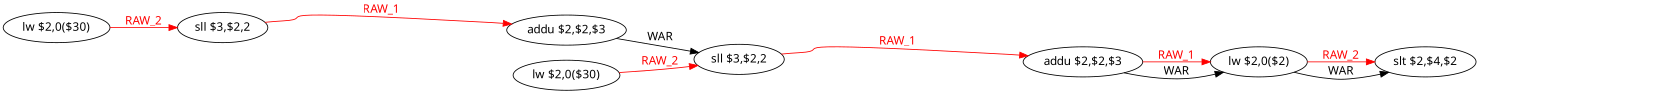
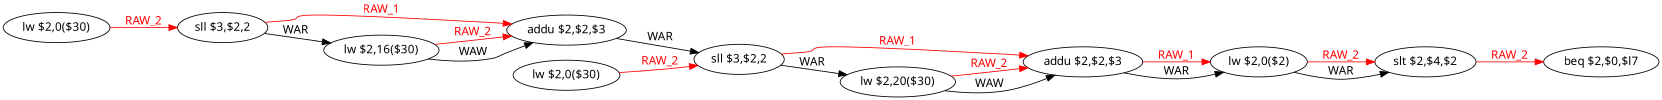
node "lw $2,16($30)": added
node "beq $2,$0,$l7": added
node "lw $2,20($30)": added
